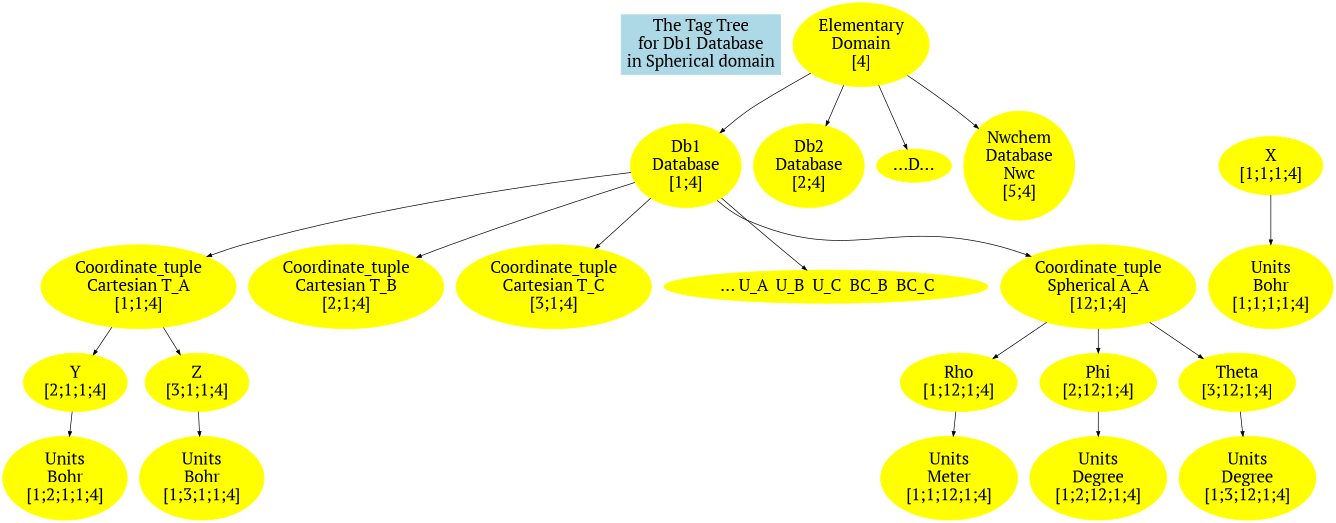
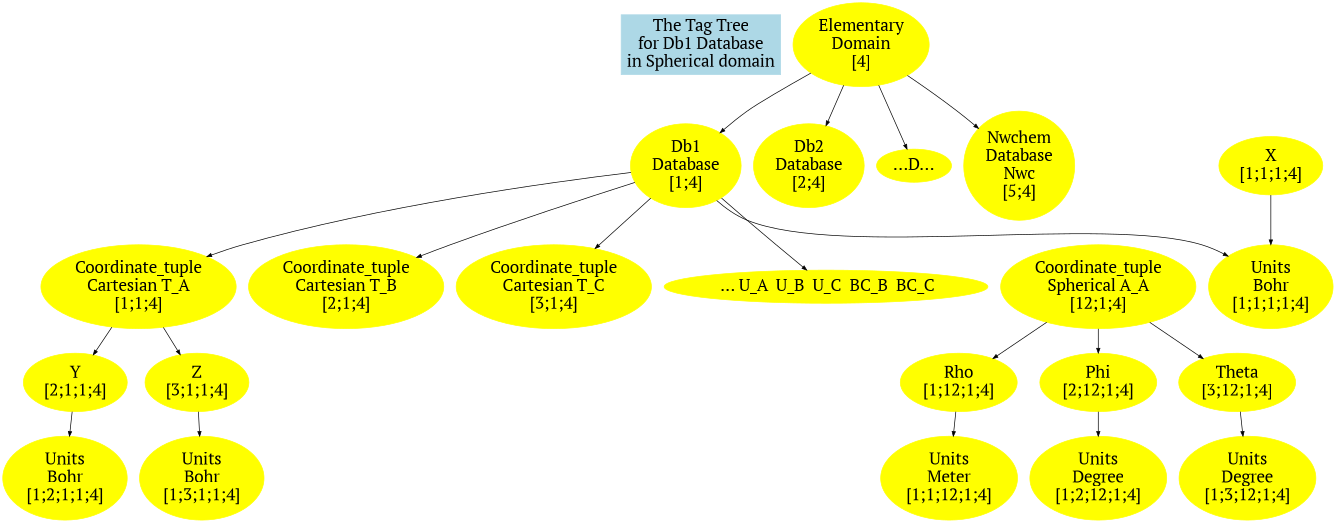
edge "Db1 Database [1;4]" -- "Coordinate_tuple Spherical A_A [12;1;4]": now "Db1 Database [1;4]" -- "Units Bohr [1;1;1;1;4]"
